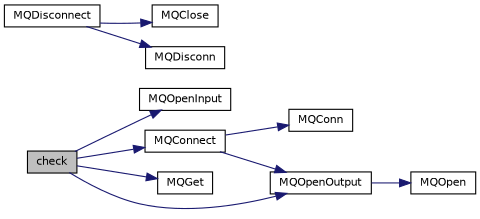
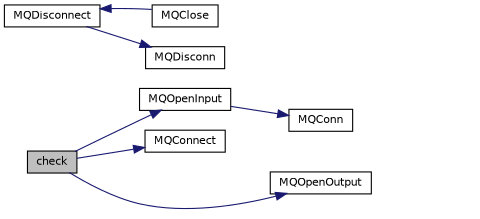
edge "MQDisconnect" -> "MQClose": reversed
edge "MQConnect" -> "MQConn": now "MQOpenInput" -> "MQConn"
edge "MQConnect" -> "MQOpenOutput": removed
node "MQGet": removed
node "MQOpen": removed
